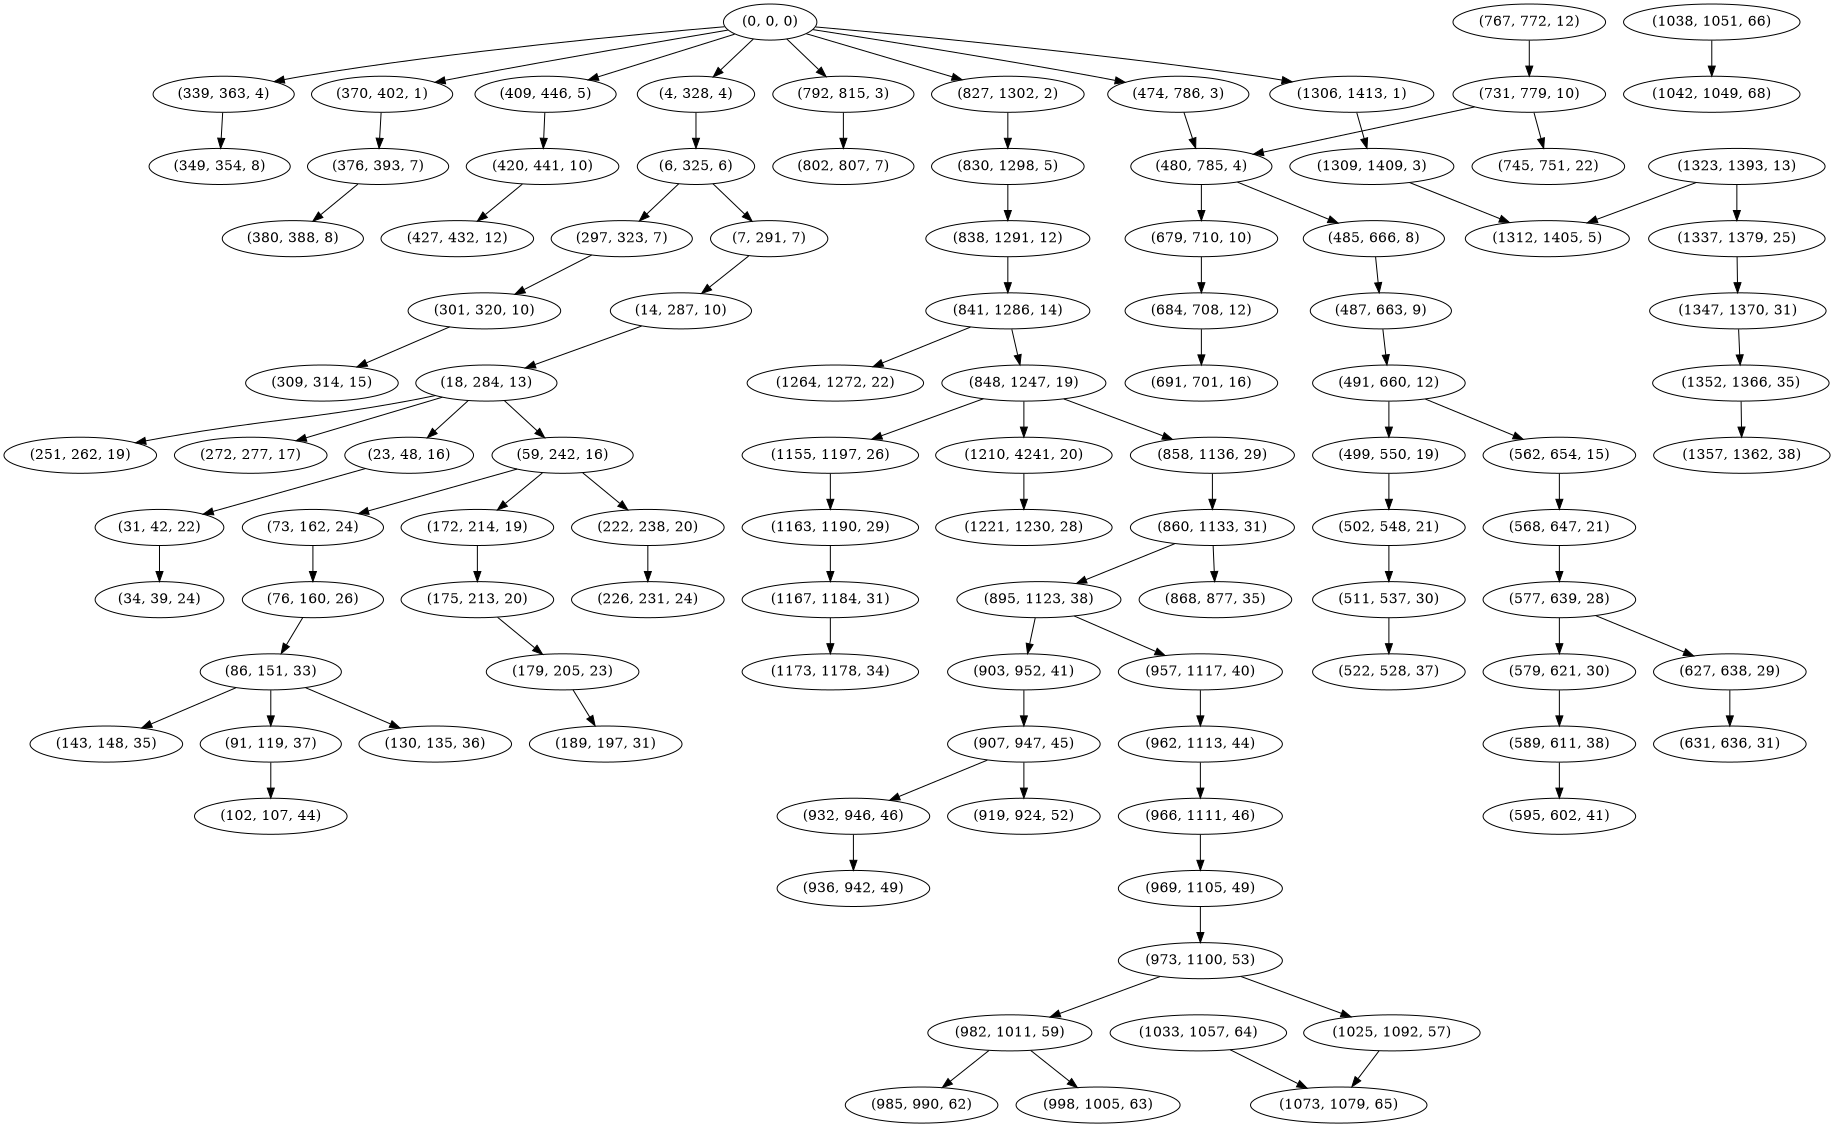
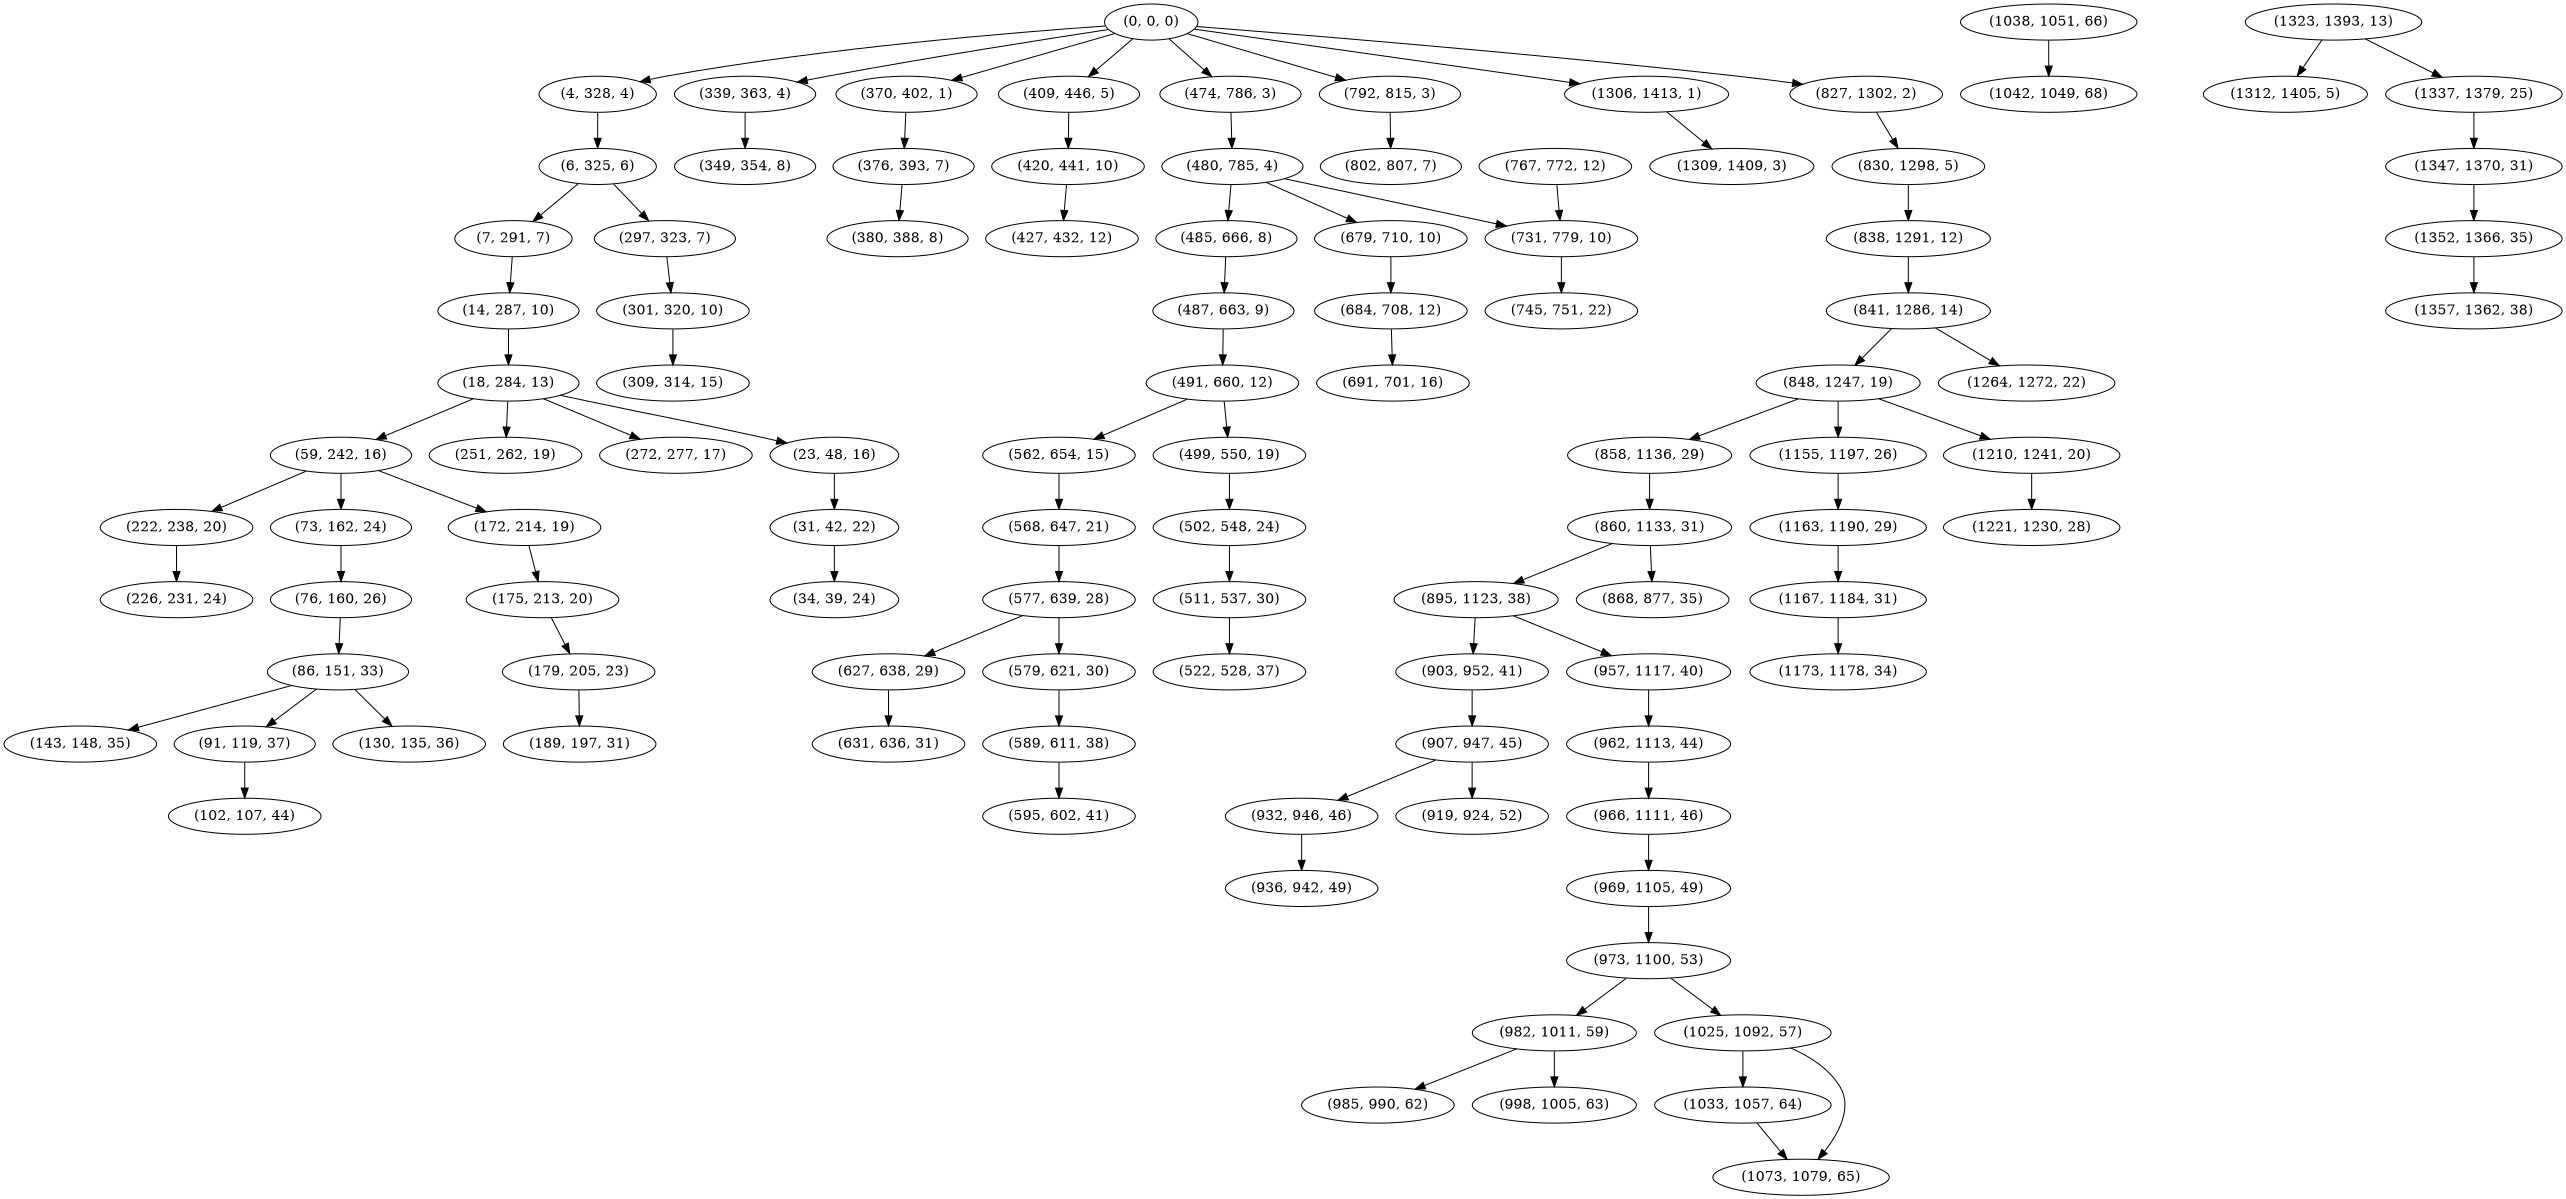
edge "(731, 779, 10)" -> "(480, 785, 4)": reversed
edge "(1309, 1409, 3)" -> "(1312, 1405, 5)": removed
node "(1210, 4241, 20)": label "(1210, 4241, 20)" -> "(1210, 1241, 20)"
node "(502, 548, 21)": label "(502, 548, 21)" -> "(502, 548, 24)"
edge "(1025, 1092, 57)" -> "(1033, 1057, 64)": added
